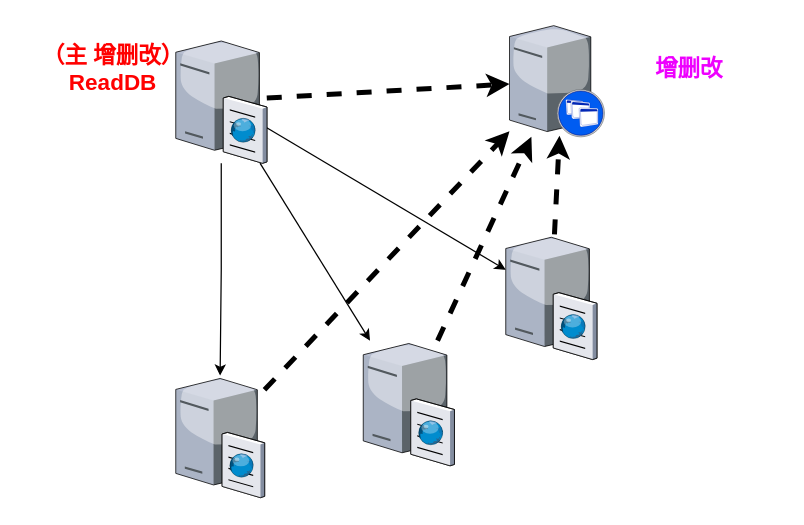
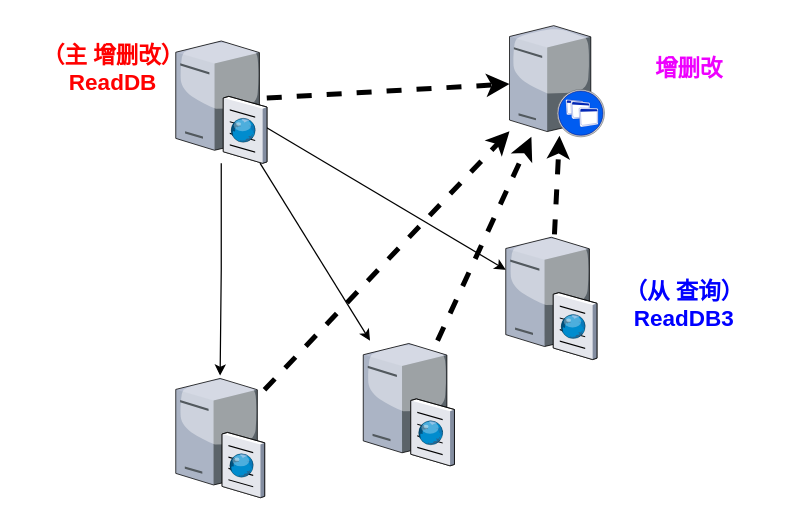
node "（从 查询） ReadDB3": added
